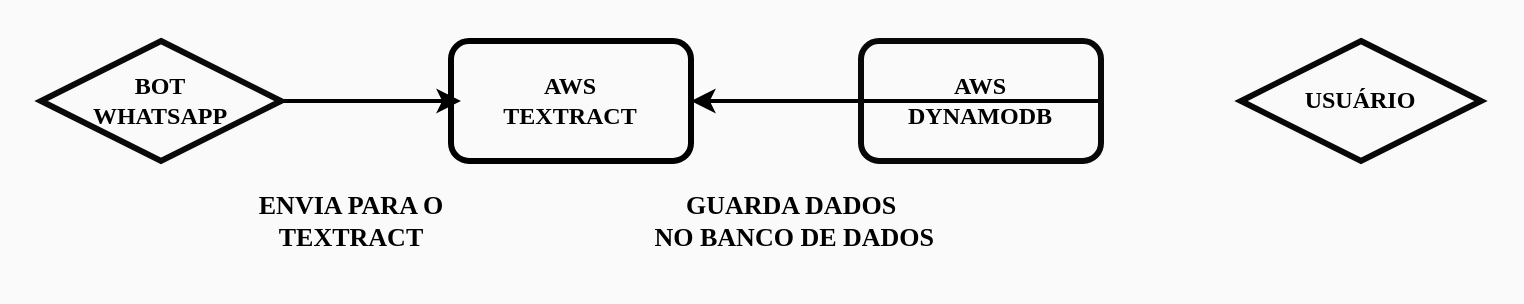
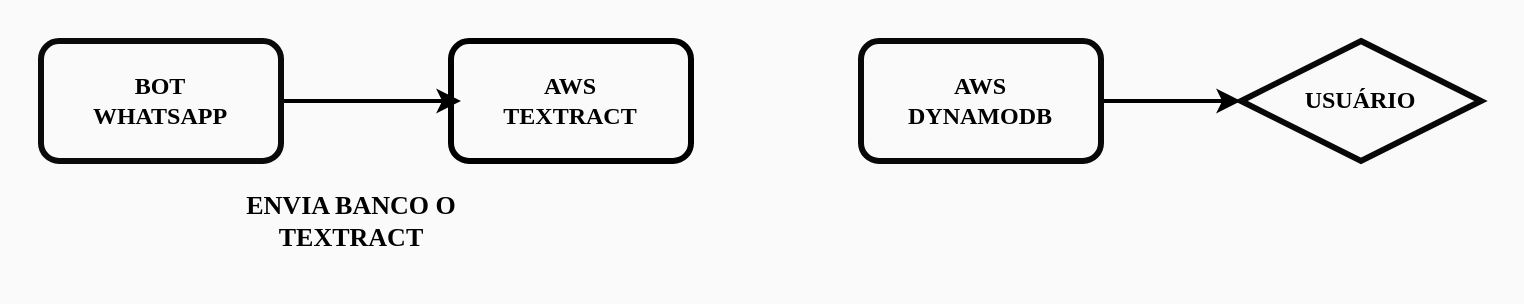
node "BOT WHATSAPP": shape diamond -> rounded rectangle
edge "AWS DYNAMODB" -> "AWS TEXTRACT": now "AWS DYNAMODB" -> "USUÁRIO"
node "ENVIA PARA O TEXTRACT": label "ENVIA PARA O TEXTRACT" -> "ENVIA BANCO O TEXTRACT"
node "GUARDA DADOS NO BANCO DE DADOS": removed
